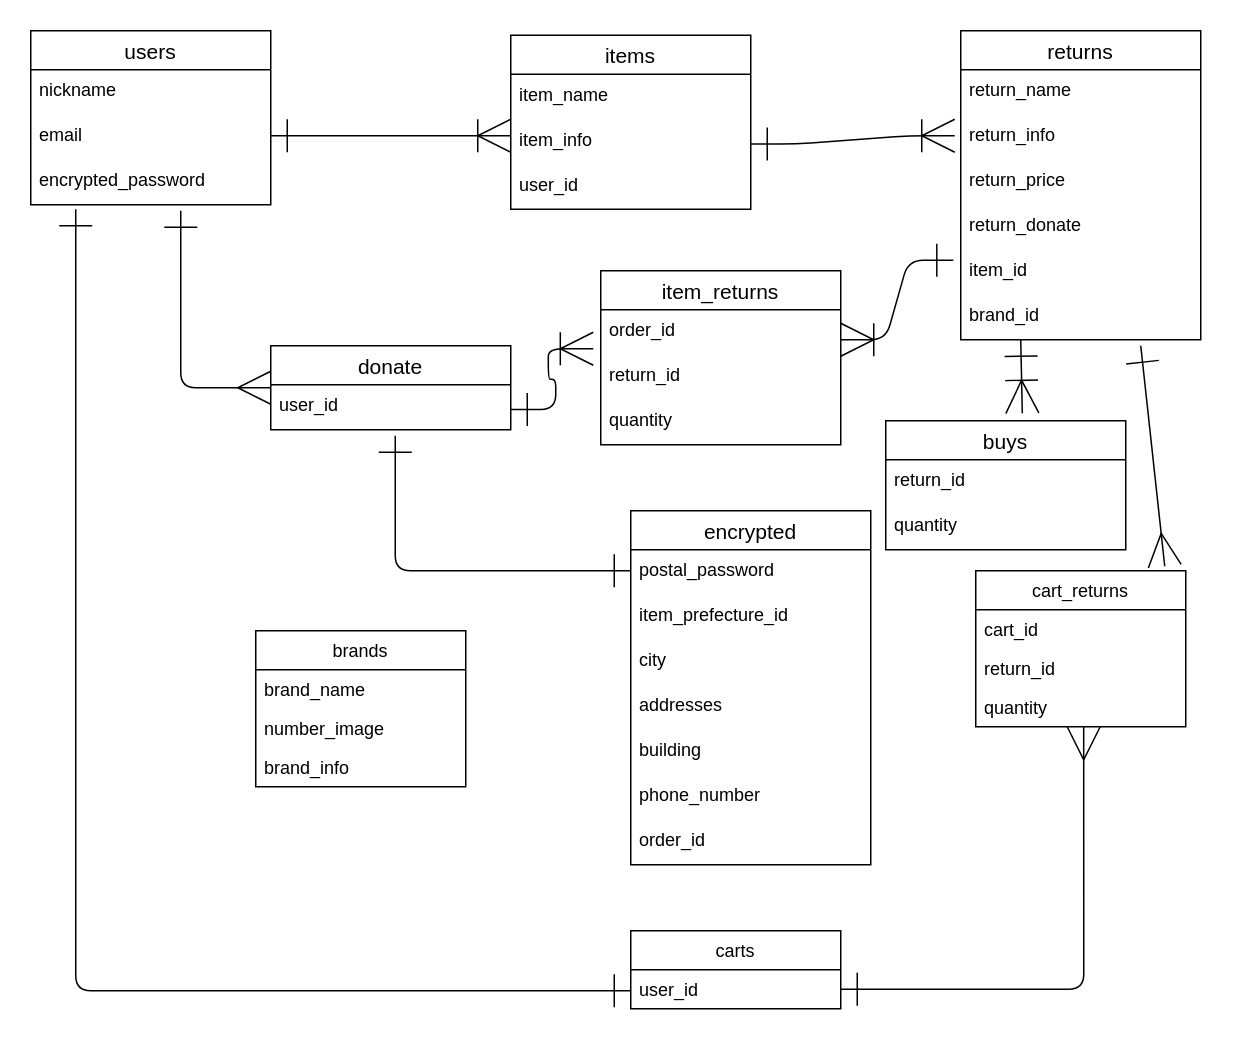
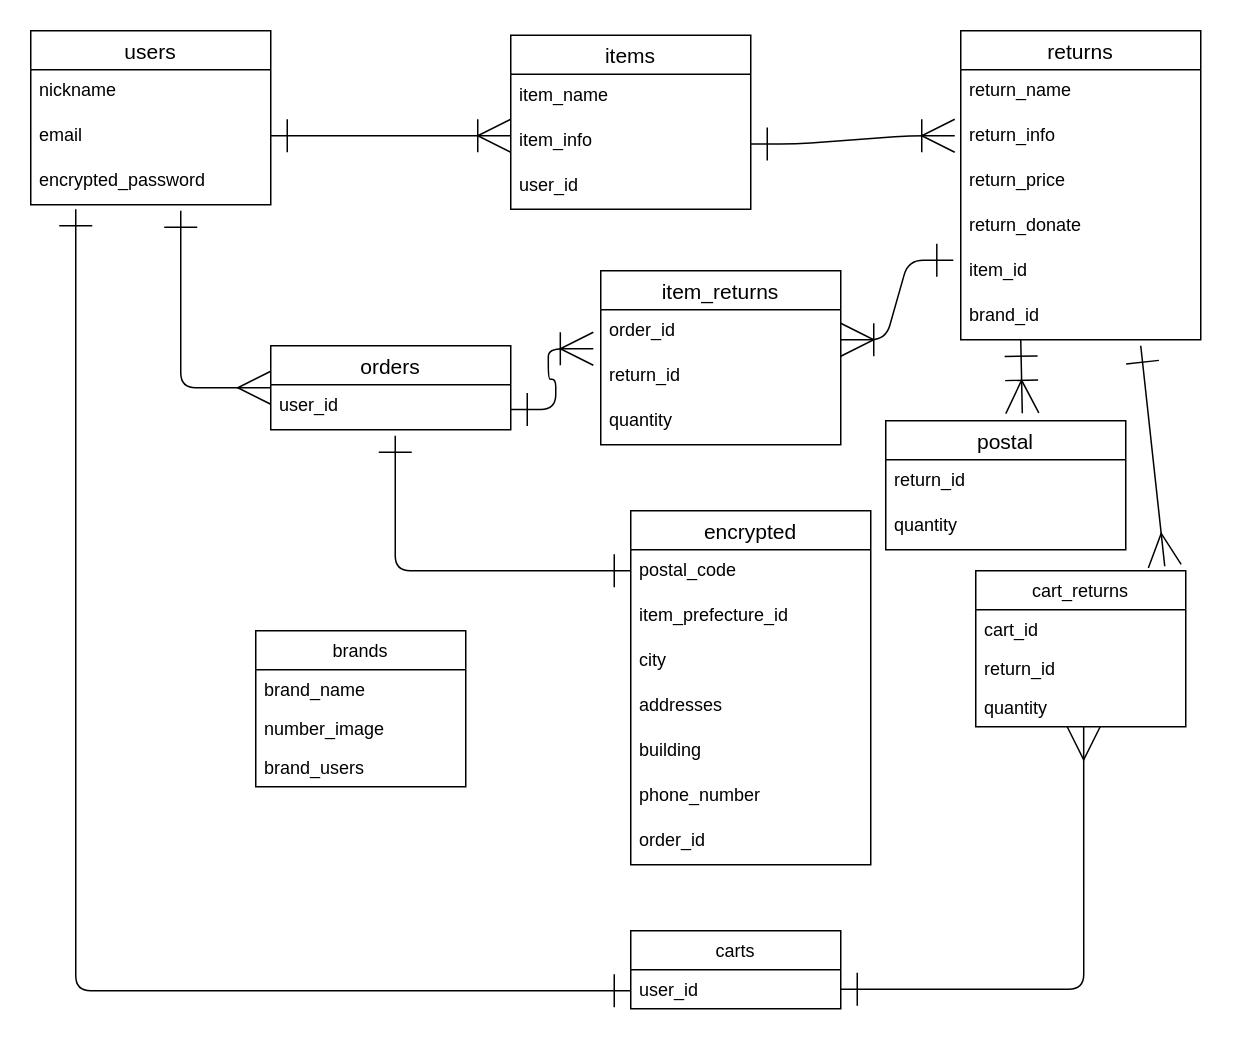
node "donate": label "donate" -> "orders"
node "buys": label "buys" -> "postal"
node "postal_password": label "postal_password" -> "postal_code"
node "brand_info": label "brand_info" -> "brand_users"
